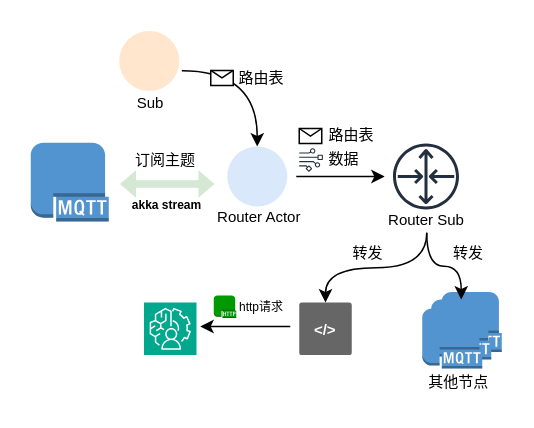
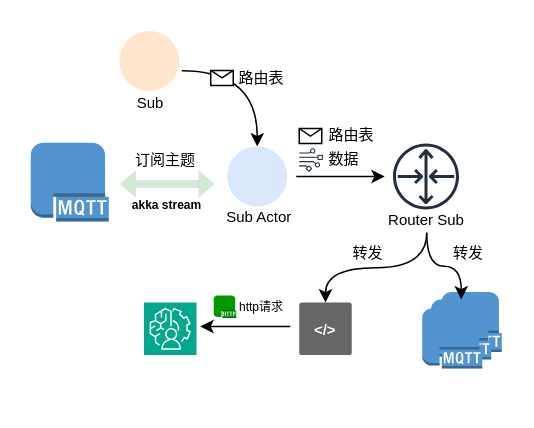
node "Router Actor": label "Router Actor" -> "Sub Actor"
node "其他节点": removed
